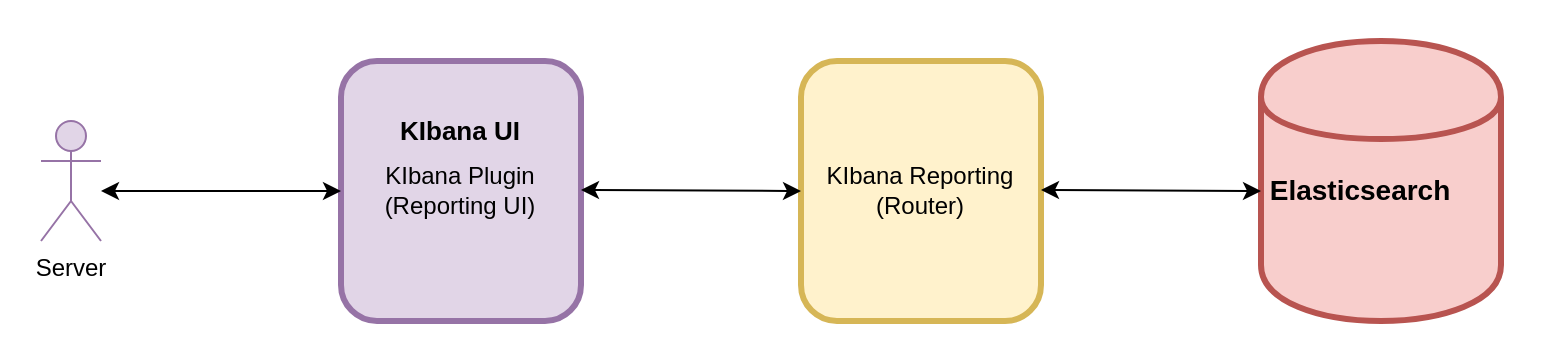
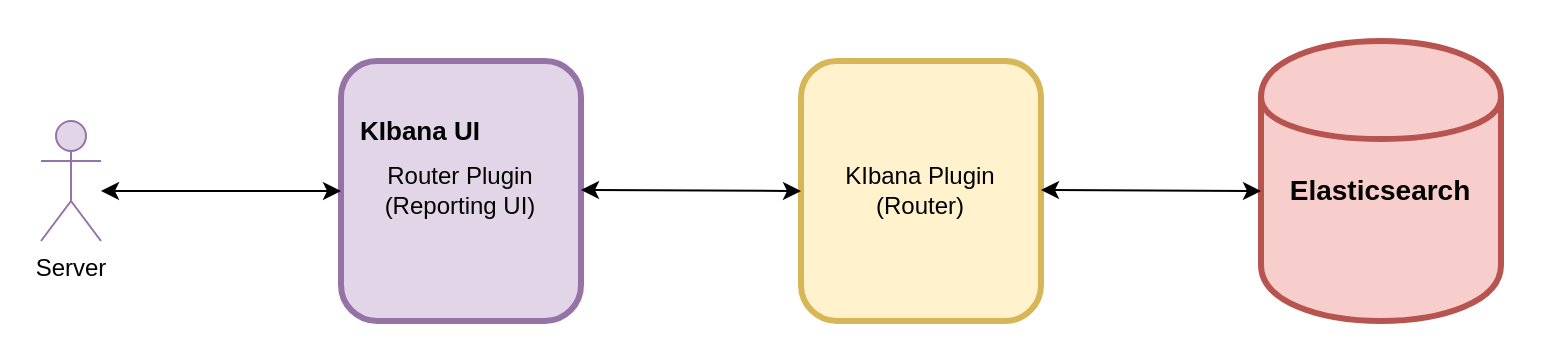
node "KIbana UI": moved (461, 131) -> (421, 131)
node "KIbana Plugin (Reporting UI)": label "KIbana Plugin (Reporting UI)" -> "Router Plugin (Reporting UI)"
node "KIbana Reporting (Router)": label "KIbana Reporting (Router)" -> "KIbana Plugin (Router)"
node "Elasticsearch": moved (1361, 191) -> (1381, 191)
